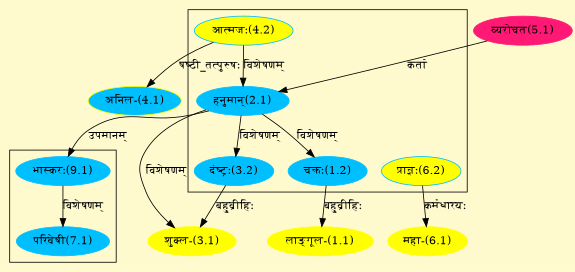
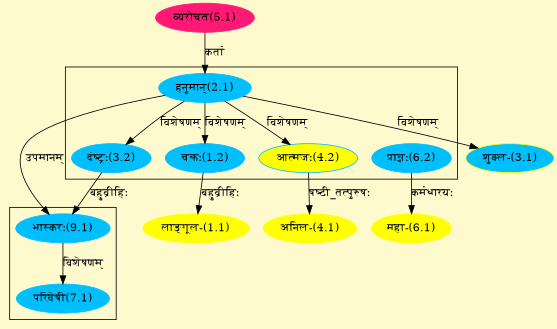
edge "आत्मजः(4.2)" -> "हनुमान्(2.1)": reversed
node "अनिल-(4.1)": fillcolor #00bfff -> #ffff00
node "प्राज्ञः(6.2)": fillcolor #ffff00 -> #00bfff
edge "दंष्ट्रः(3.2)" -> "शुक्ल-(3.1)": now "दंष्ट्रः(3.2)" -> "भास्करः(9.1)"
node "शुक्ल-(3.1)": fillcolor #ffff00 -> #00bfff
